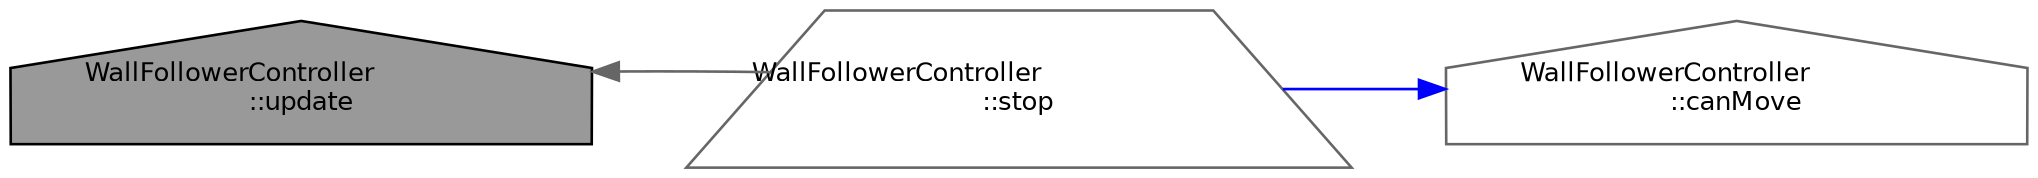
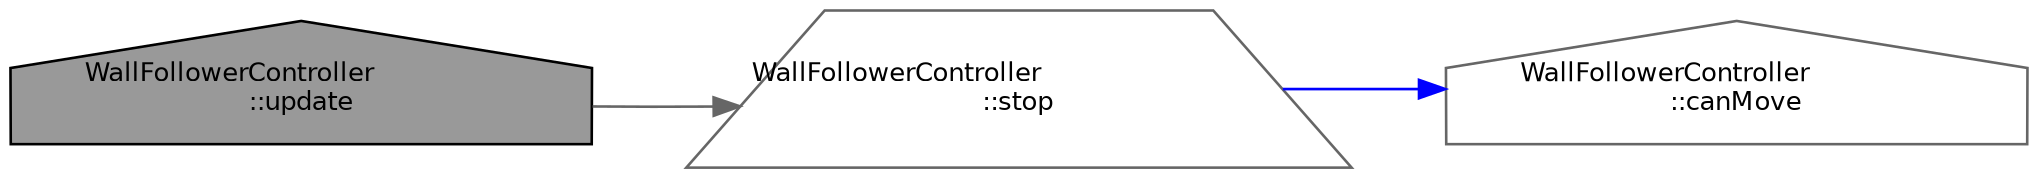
edge "WallFollowerController ::stop" -> "WallFollowerController ::update": reversed
